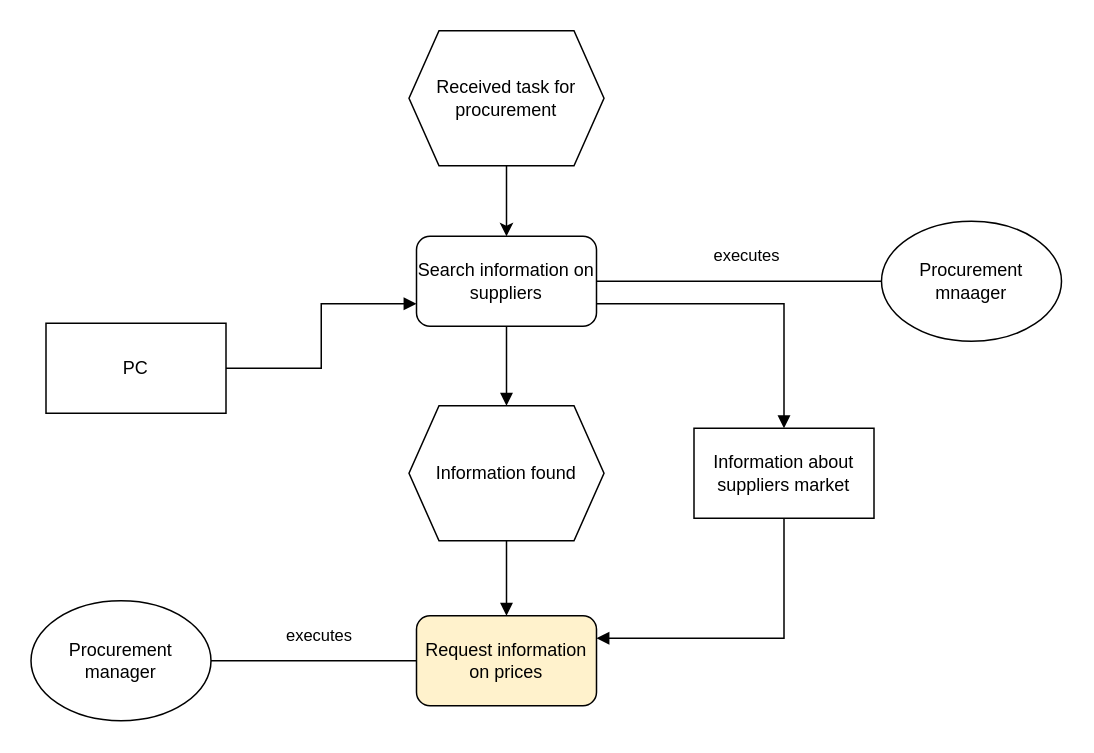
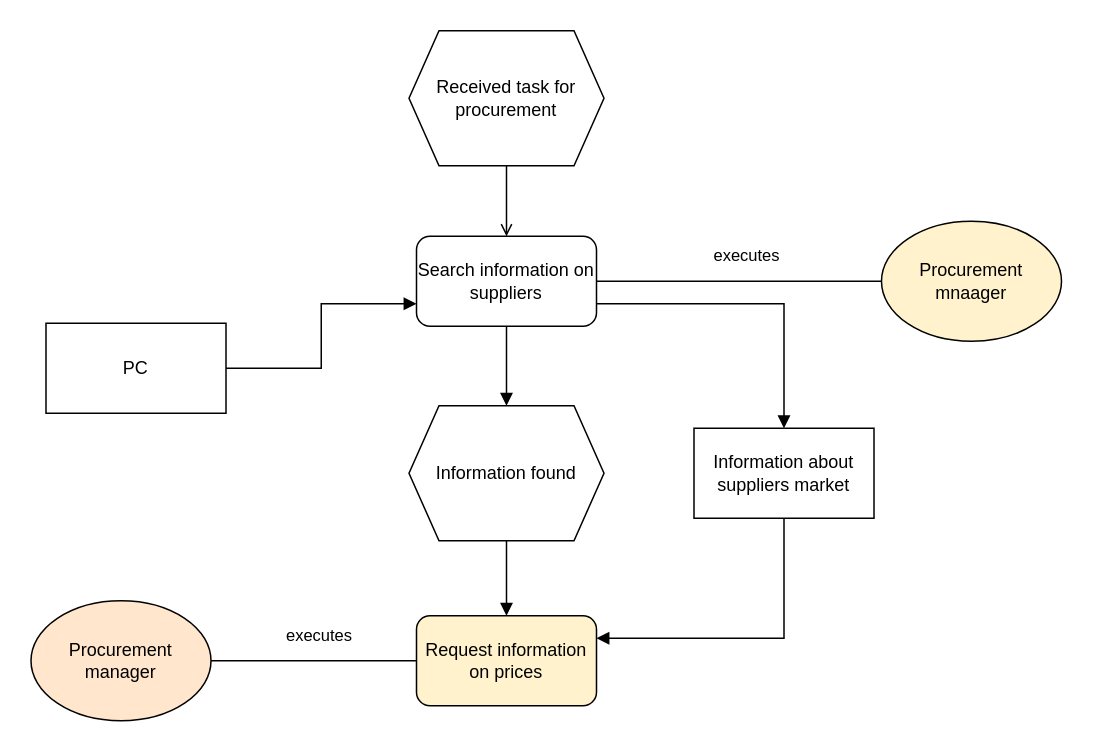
edge "Received task for procurement" -> "Search information on suppliers": arrowhead classic -> open
node "Procurement mnaager": fillcolor #ffffff -> #fff2cc
node "Procurement manager": fillcolor #ffffff -> #ffe6cc
